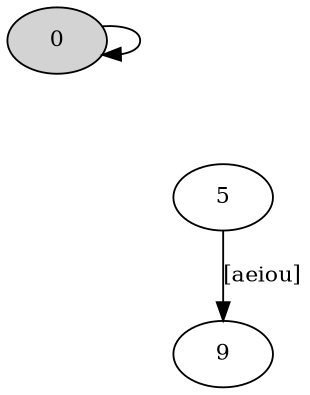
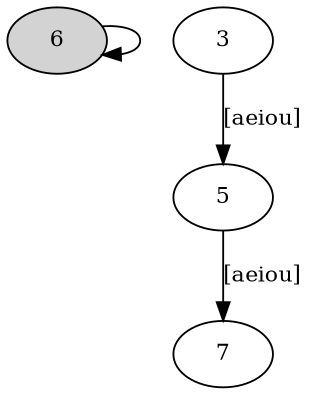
node "0": label "0" -> "6"
node "3": added
node "9": label "9" -> "7"
